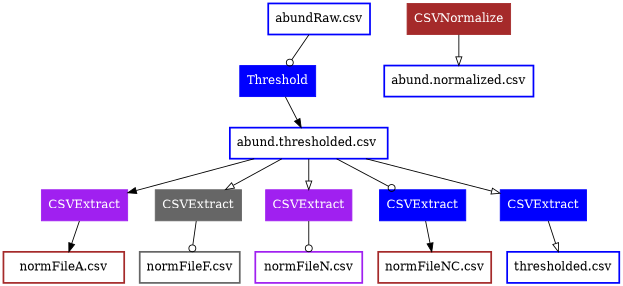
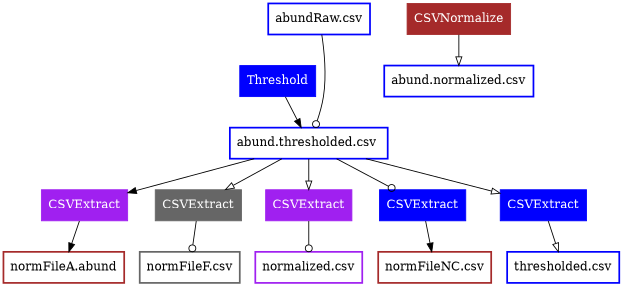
edge "abundRaw.csv" -> "Threshold": now "abundRaw.csv" -> "abund.thresholded.csv"
node "normFileA.csv": label "normFileA.csv" -> "normFileA.abund"
node "normFileN.csv": label "normFileN.csv" -> "normalized.csv"
